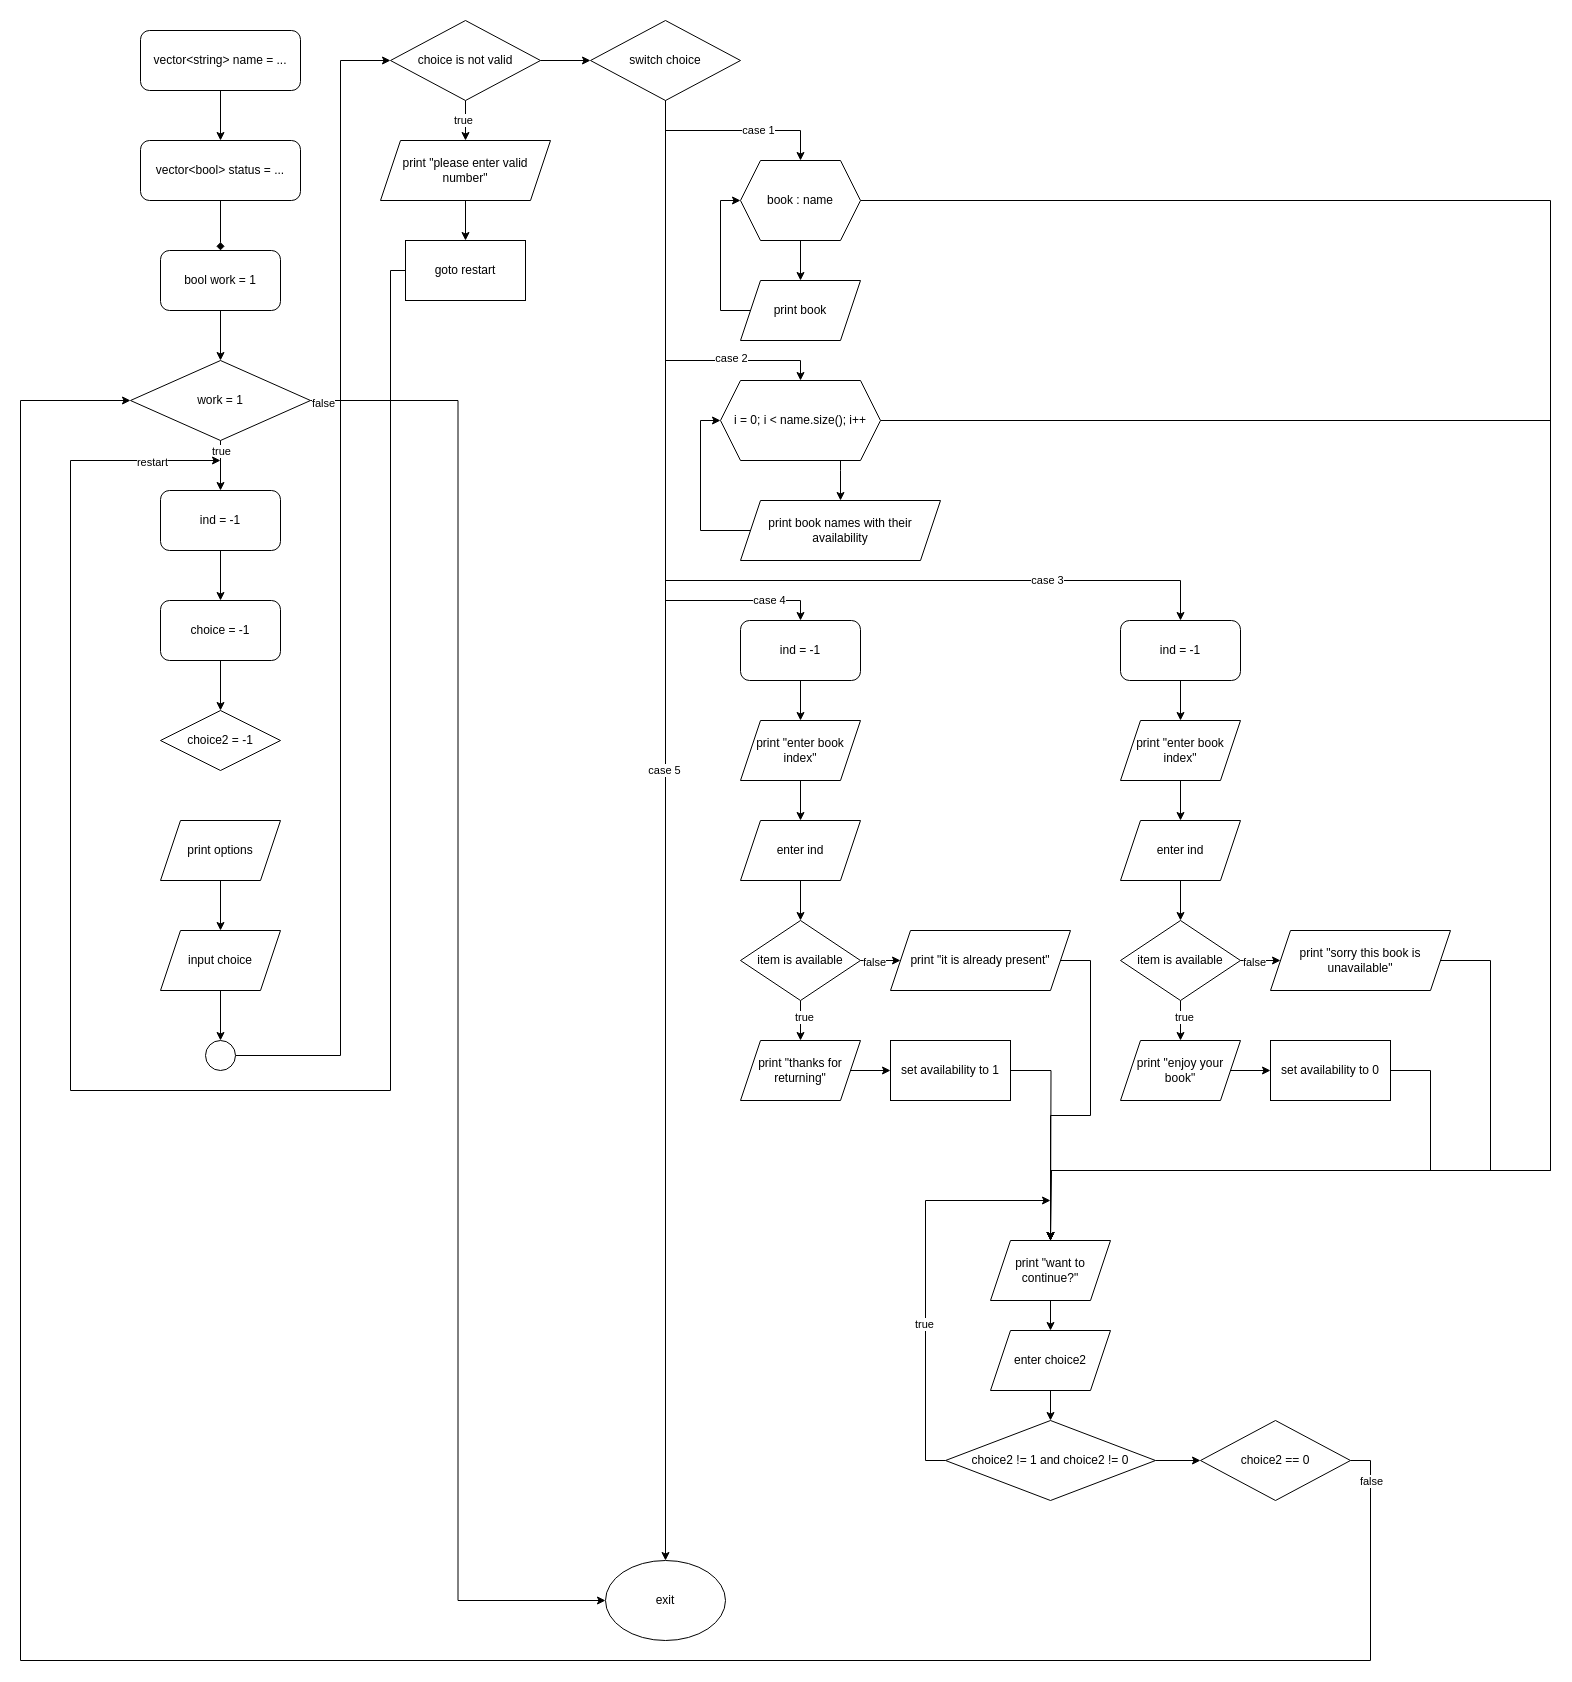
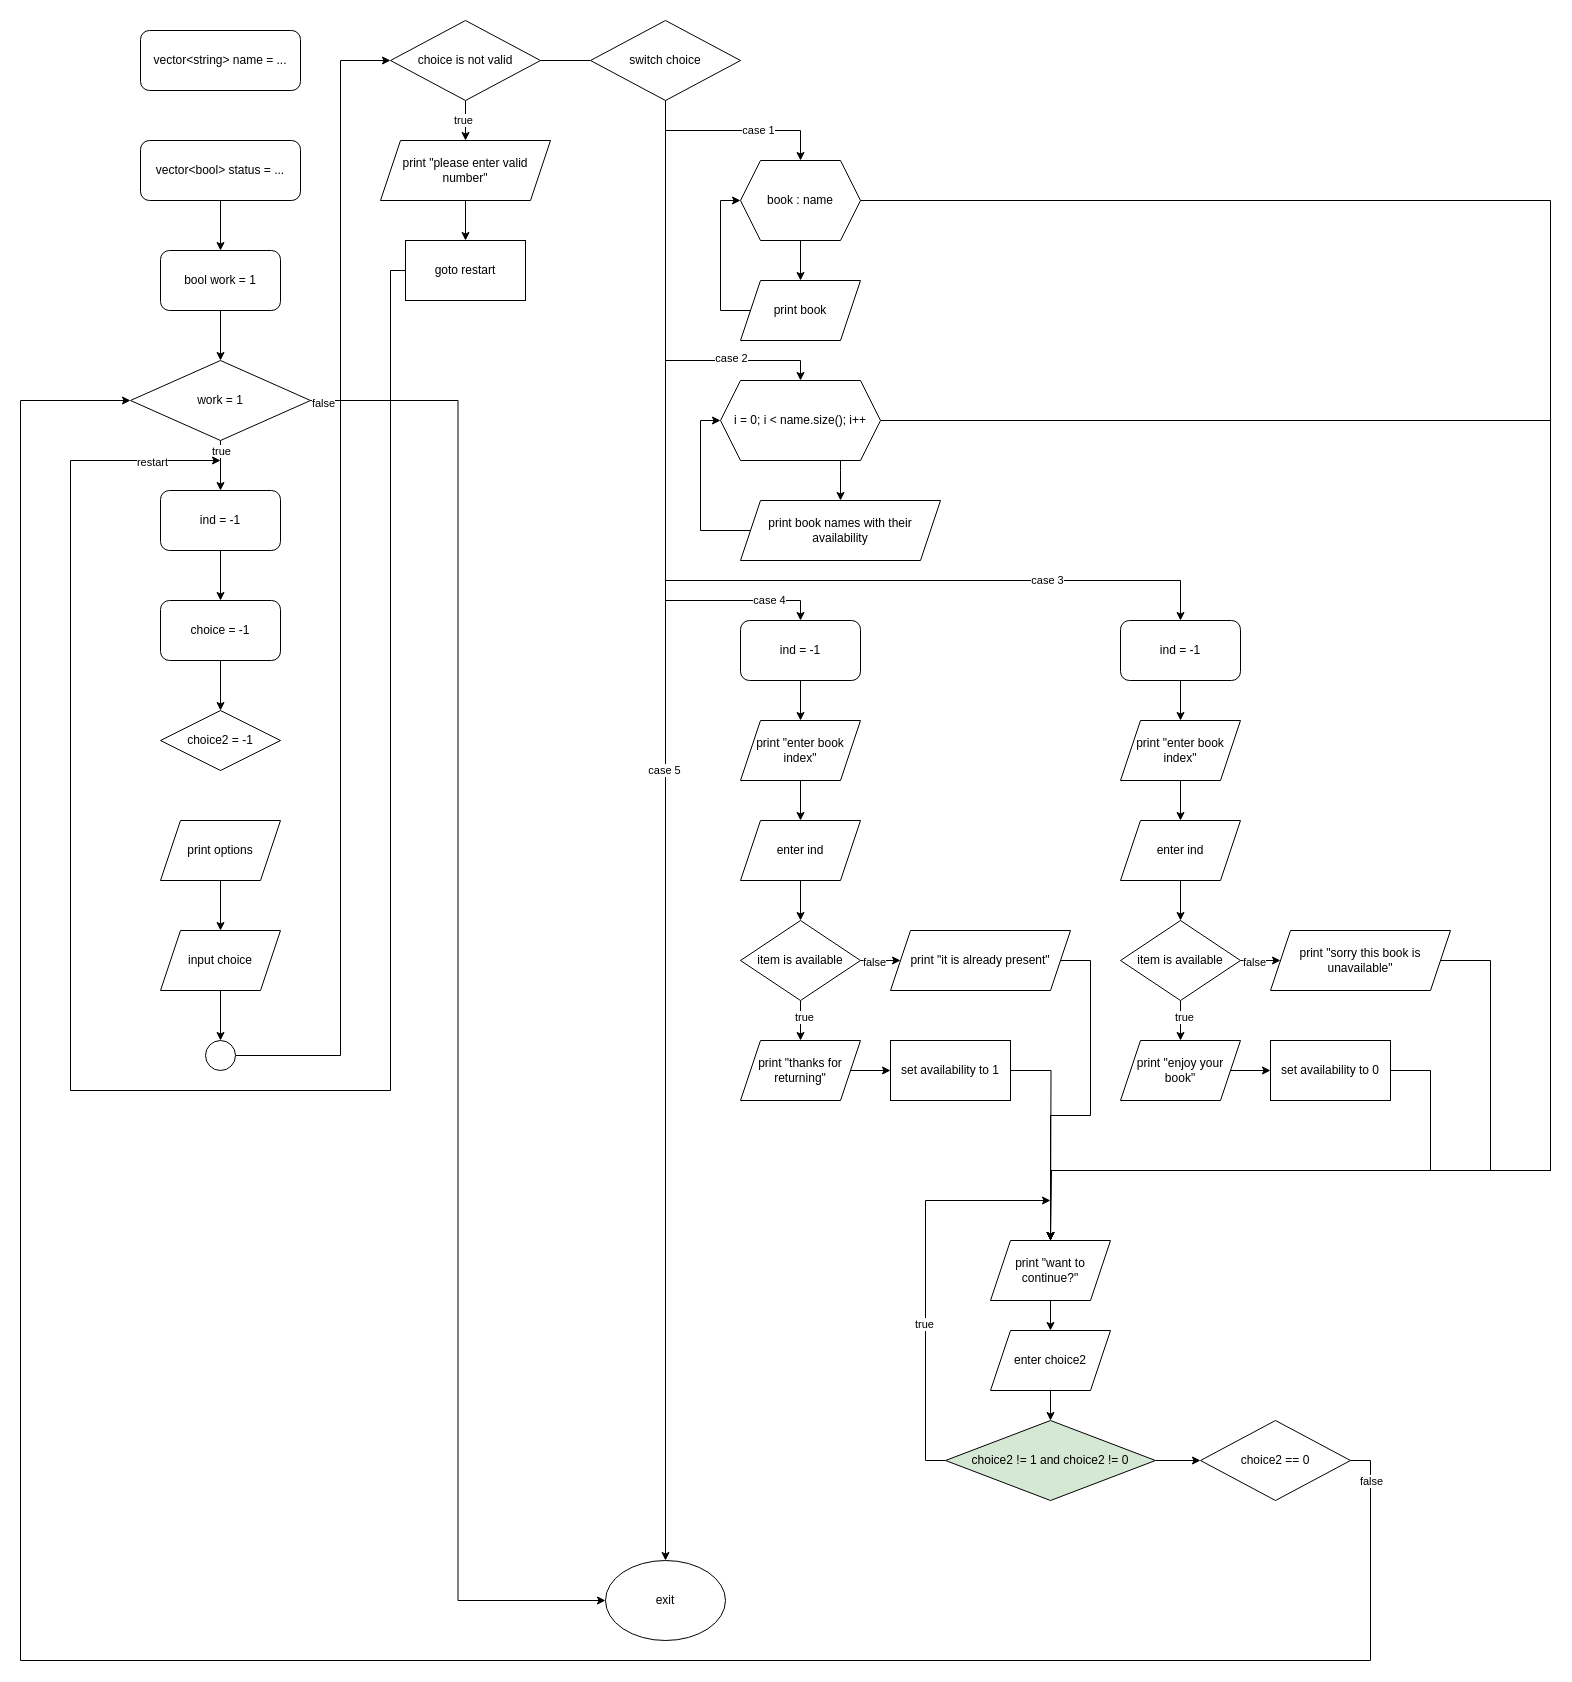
edge "choice is not valid" -> "switch choice": arrowhead classic -> none
edge "vector<string> name = ..." -> "vector<bool> status = ...": removed
edge "vector<bool> status = ..." -> "bool work = 1": arrowhead diamond -> classic
node "choice2 != 1 and choice2 != 0": fillcolor #ffffff -> #d5e8d4
